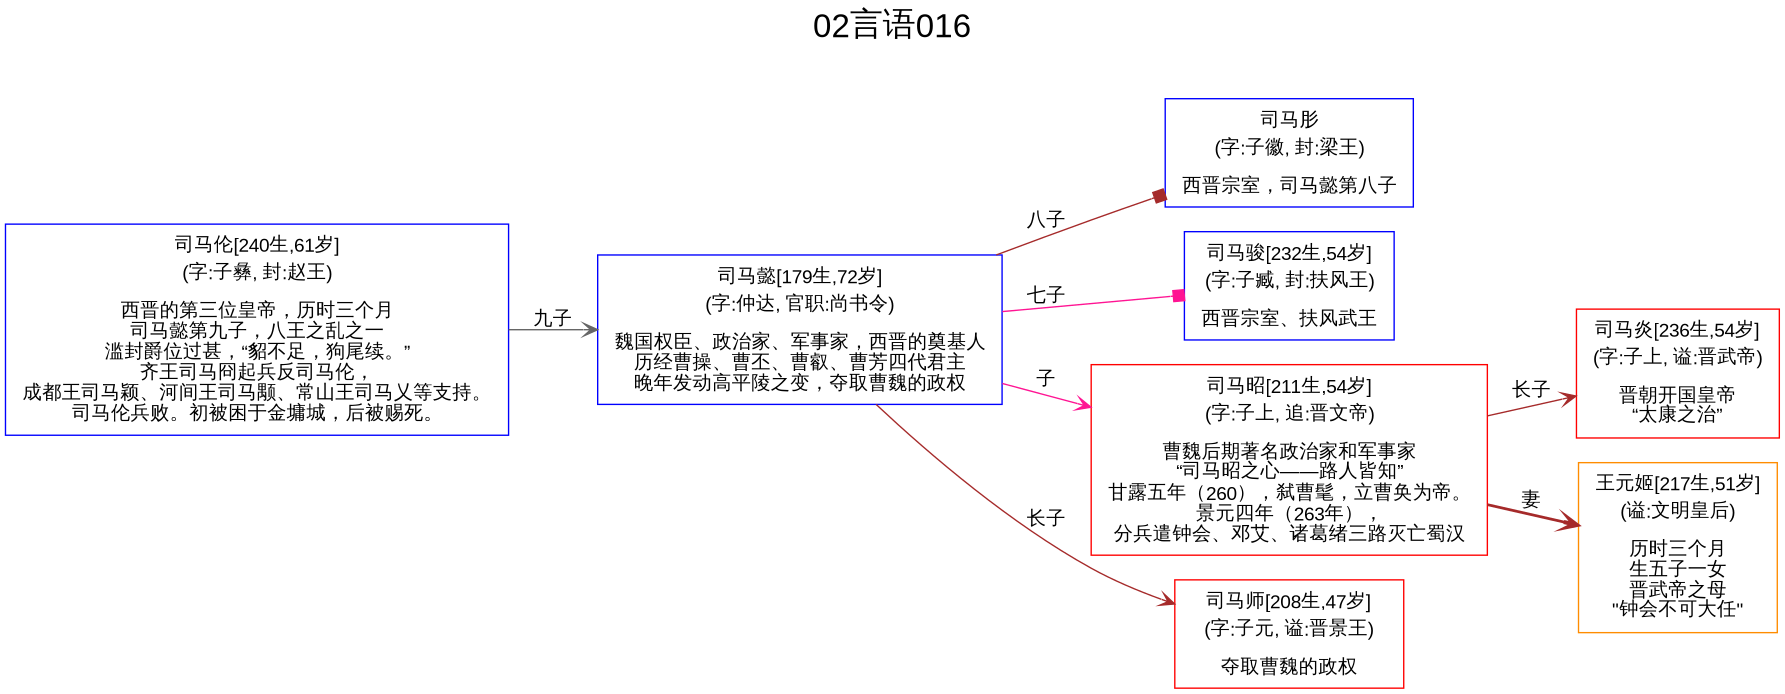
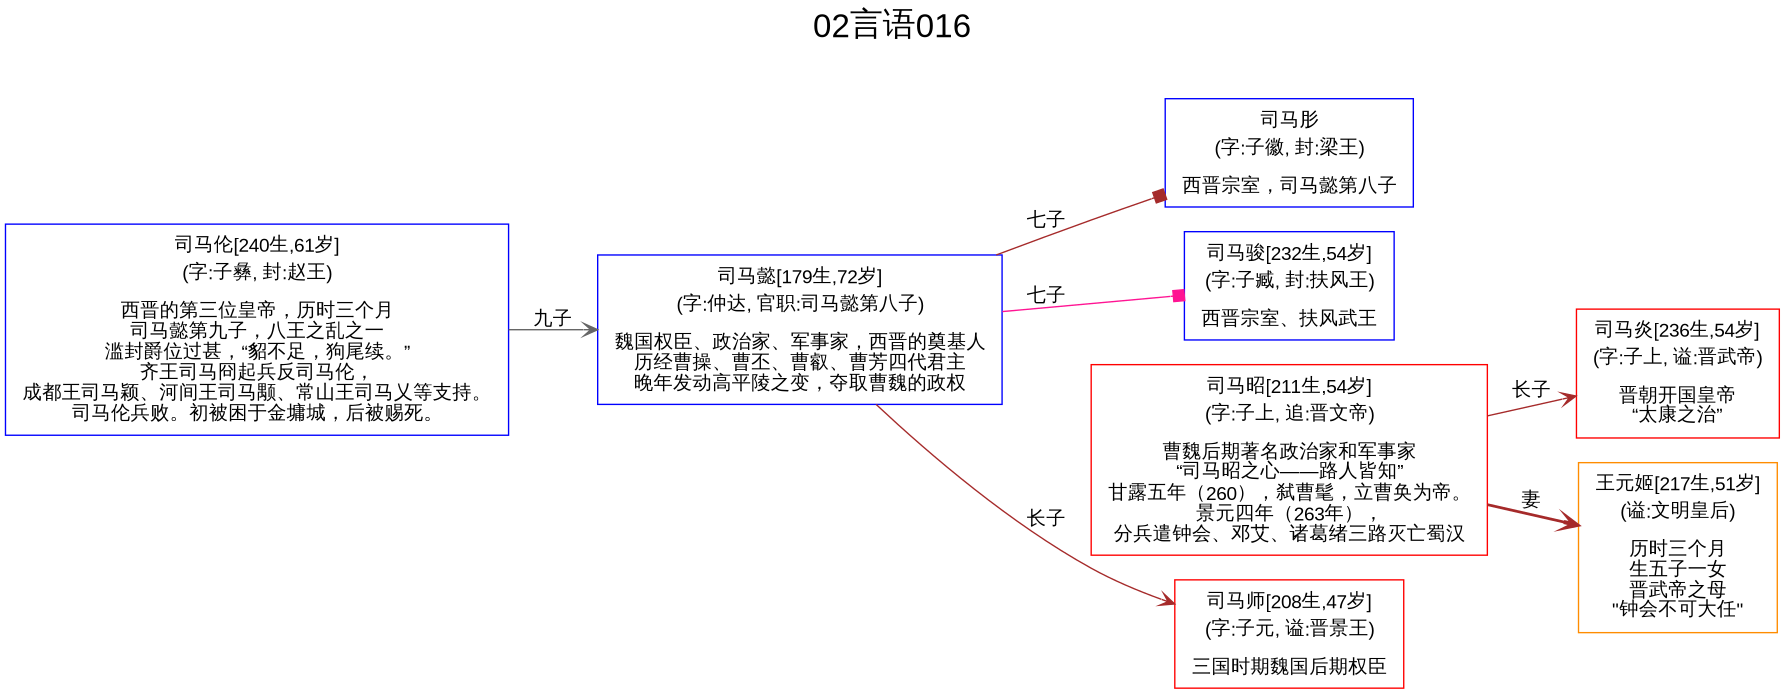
edge "司马懿[179生,72岁]" -> "司马肜": label "八子" -> "七子"
node "司马懿[179生,72岁]": text "(字:仲达, 官职:尚书令)" -> "(字:仲达, 官职:司马懿第八子)"
edge "司马懿[179生,72岁]" -> "司马昭[211生,54岁]": removed, label "子"
node "司马师[208生,47岁]": text "夺取曹魏的政权" -> "三国时期魏国后期权臣"
